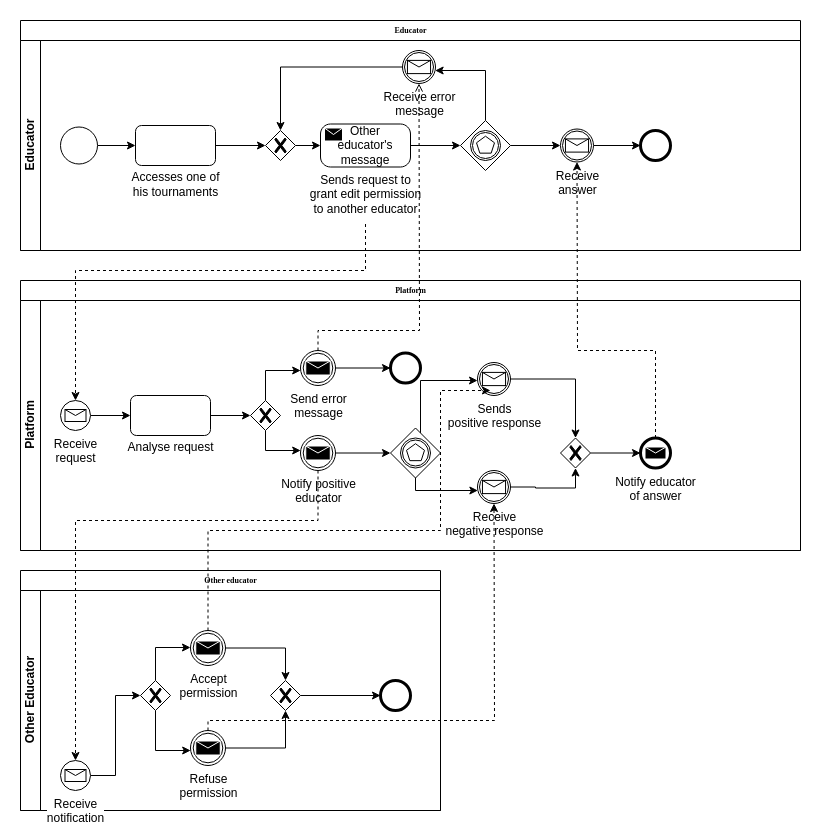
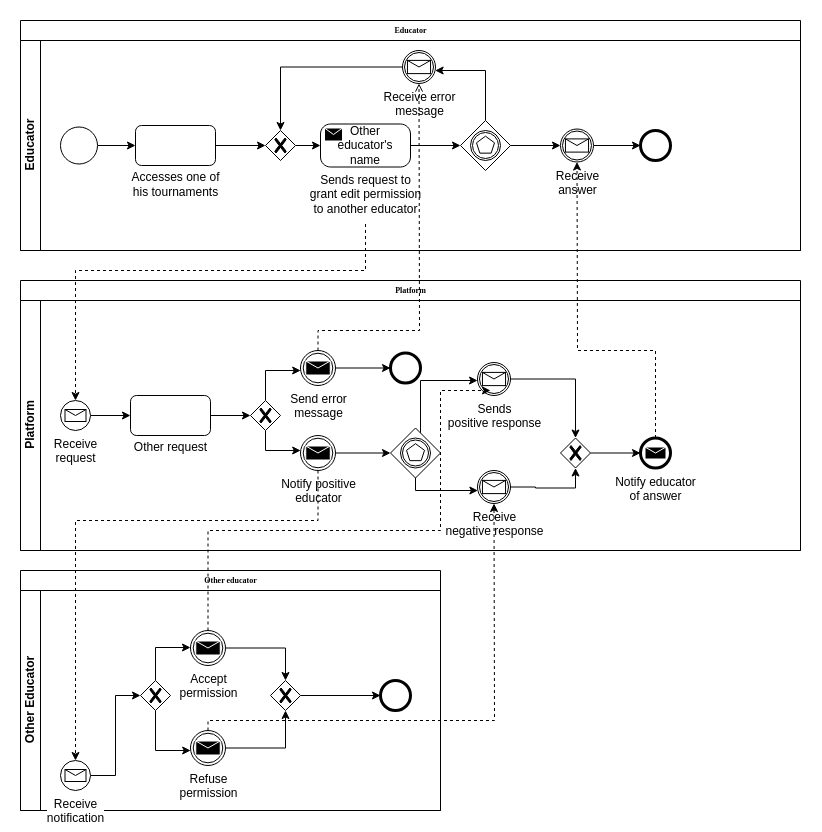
node "Other educator's message": label "Other educator's message" -> "Other educator's name"
node "Analyse request": label "Analyse request" -> "Other request"
